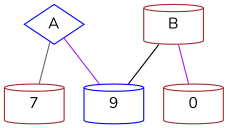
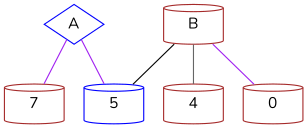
edge "A" -- "7": color gray40 -> purple
node "9": label "9" -> "5"
node "4": added
